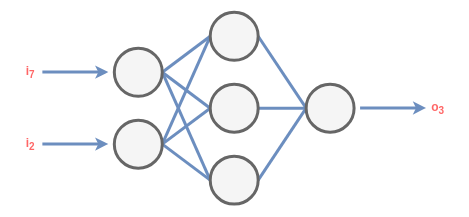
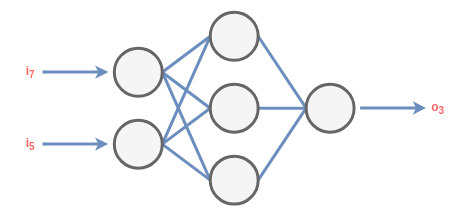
node "i2": label "i2" -> "i5"
